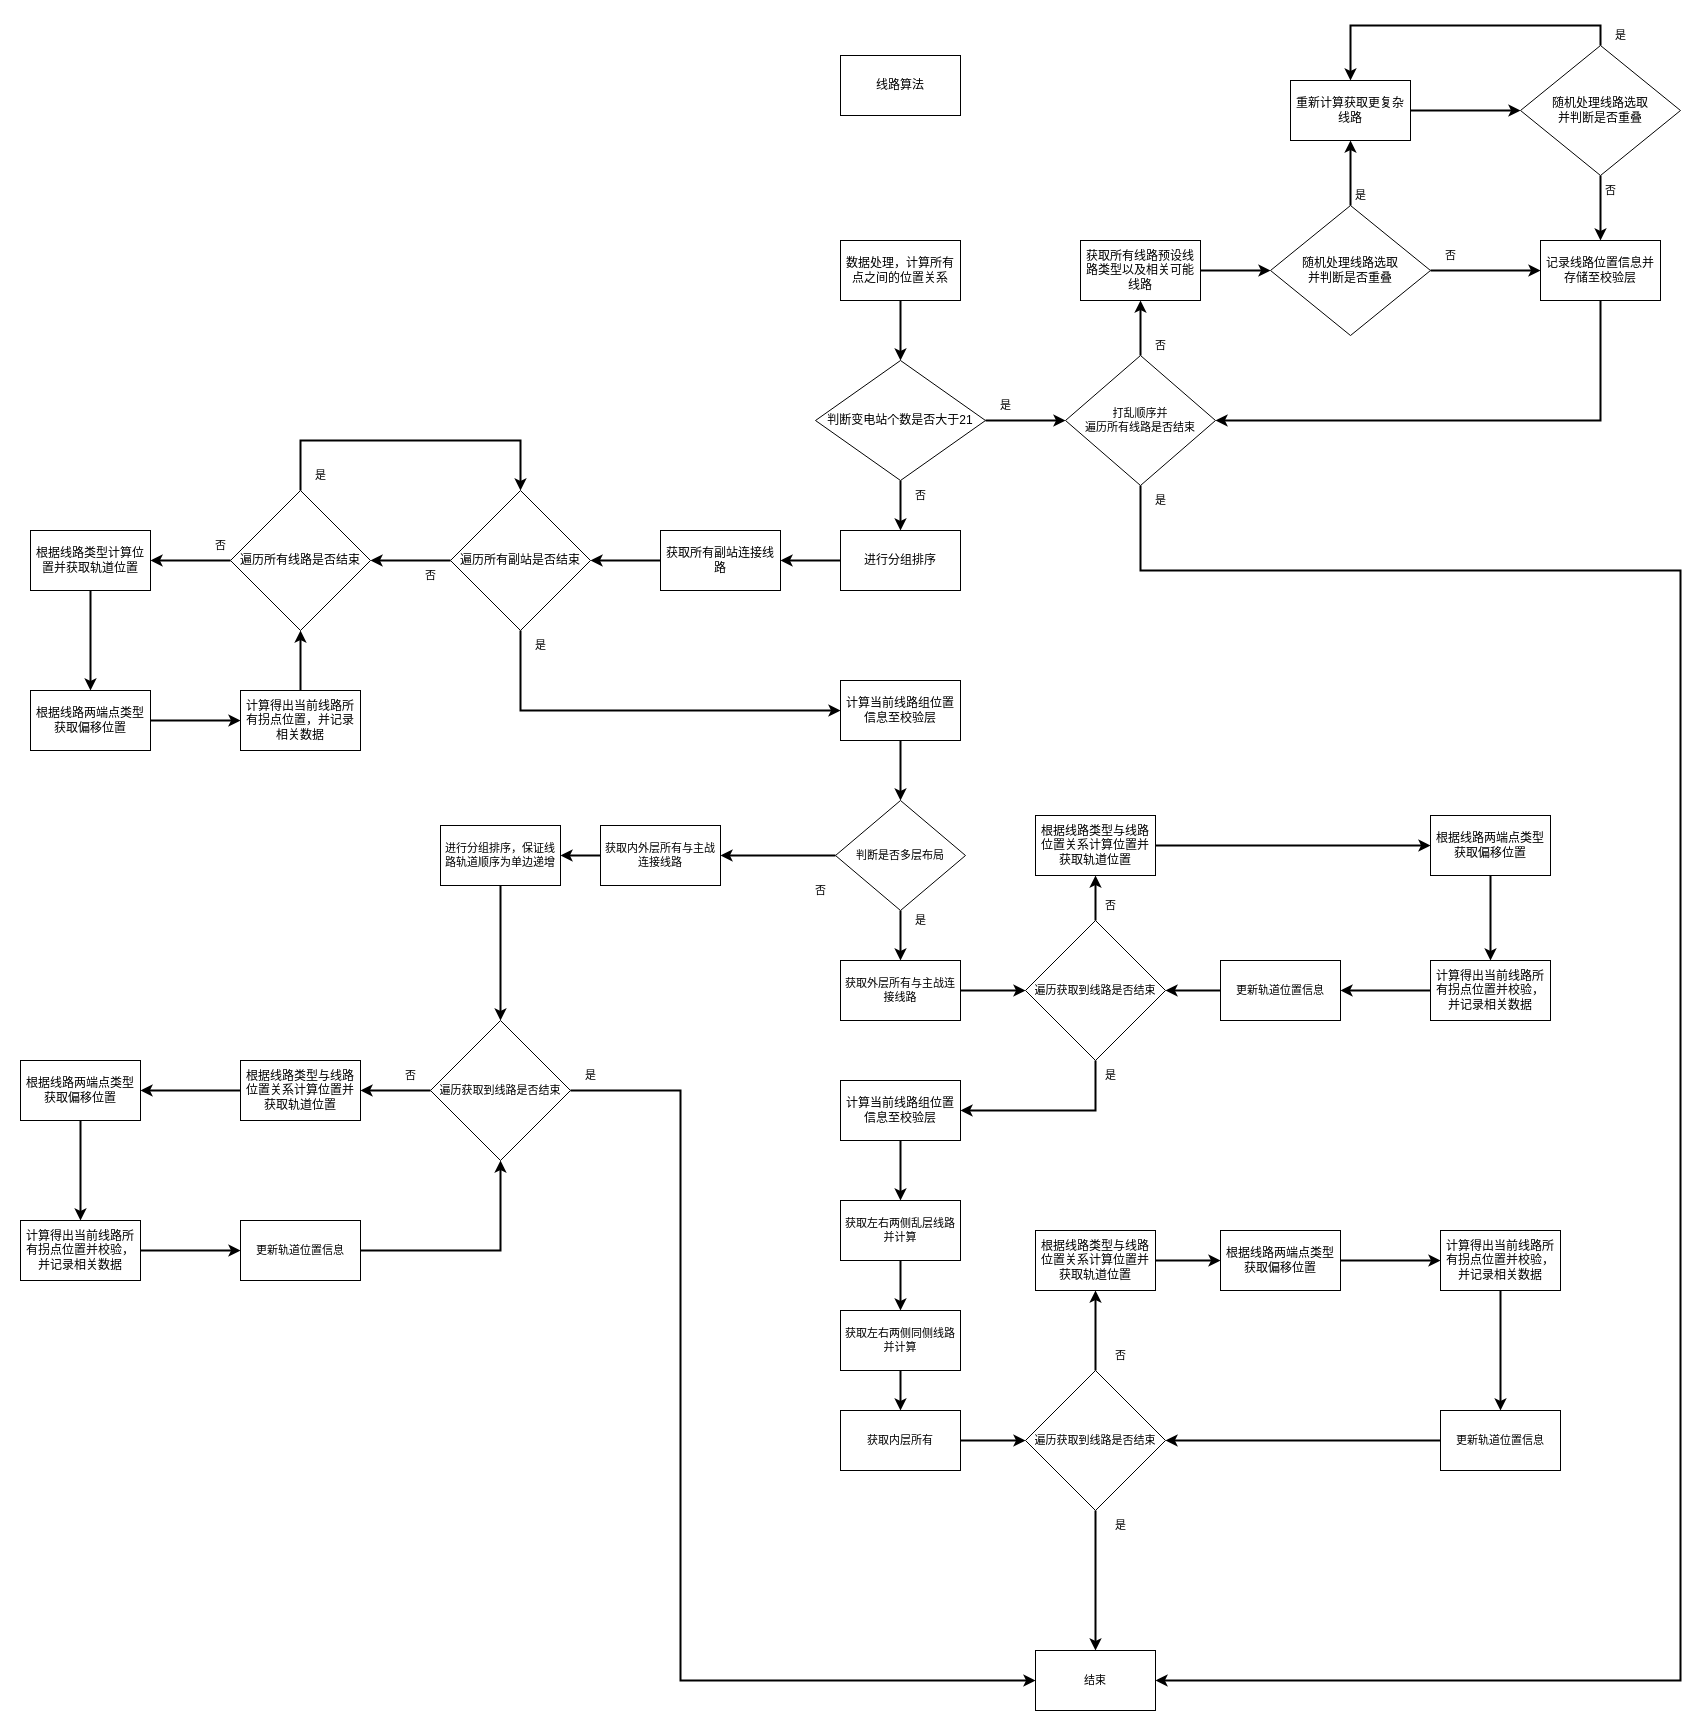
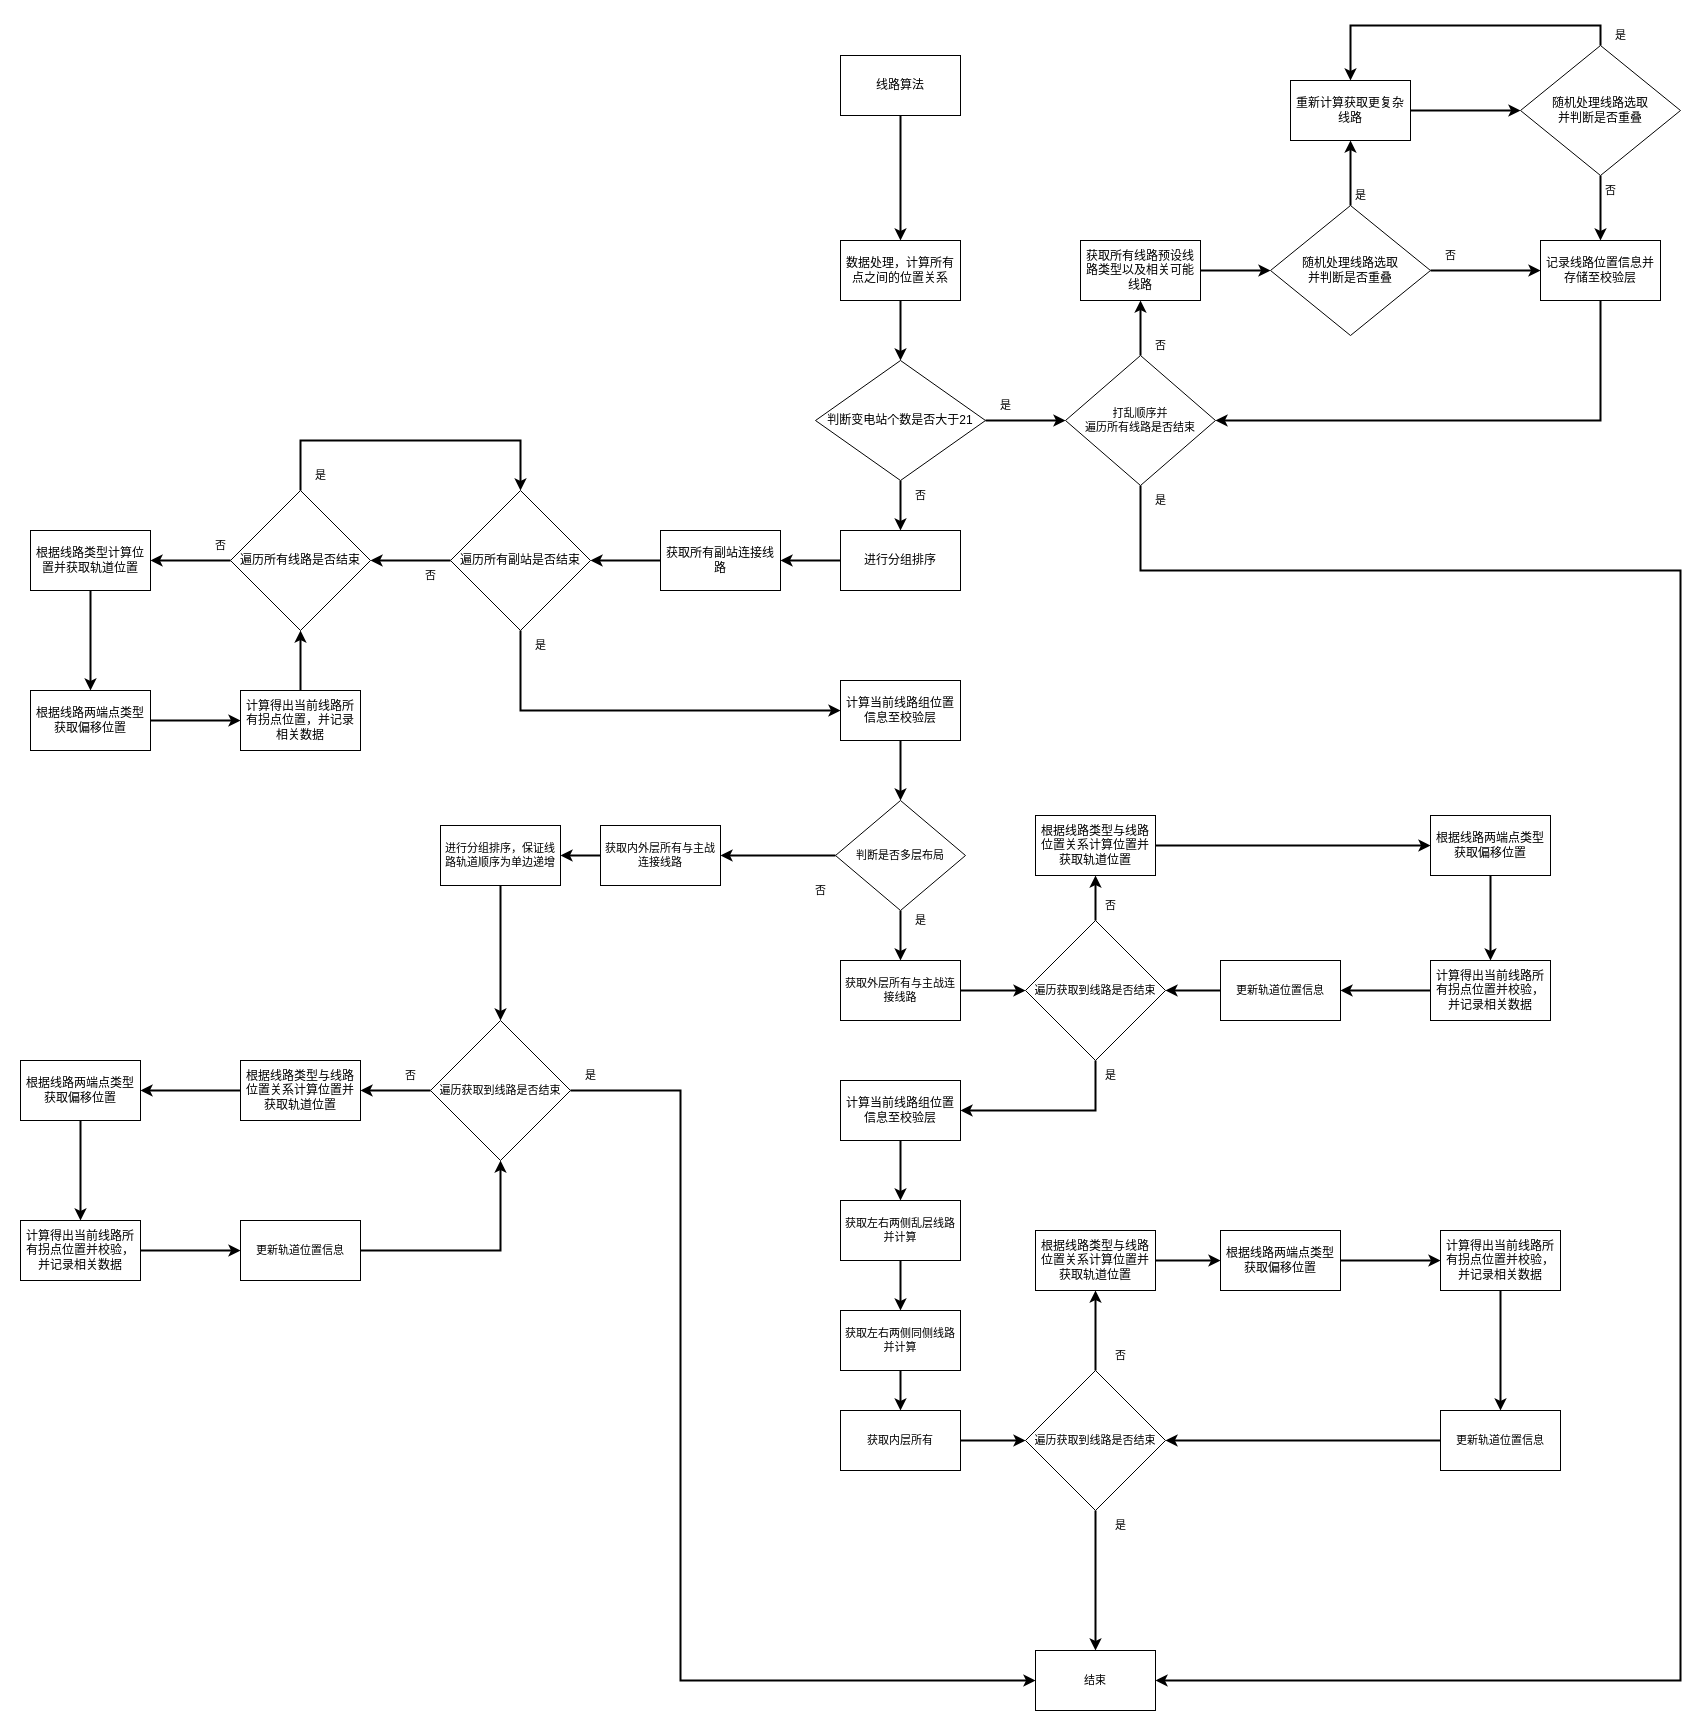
edge "线路算法" -> "数据处理，计算所有点之间的位置关系": added
